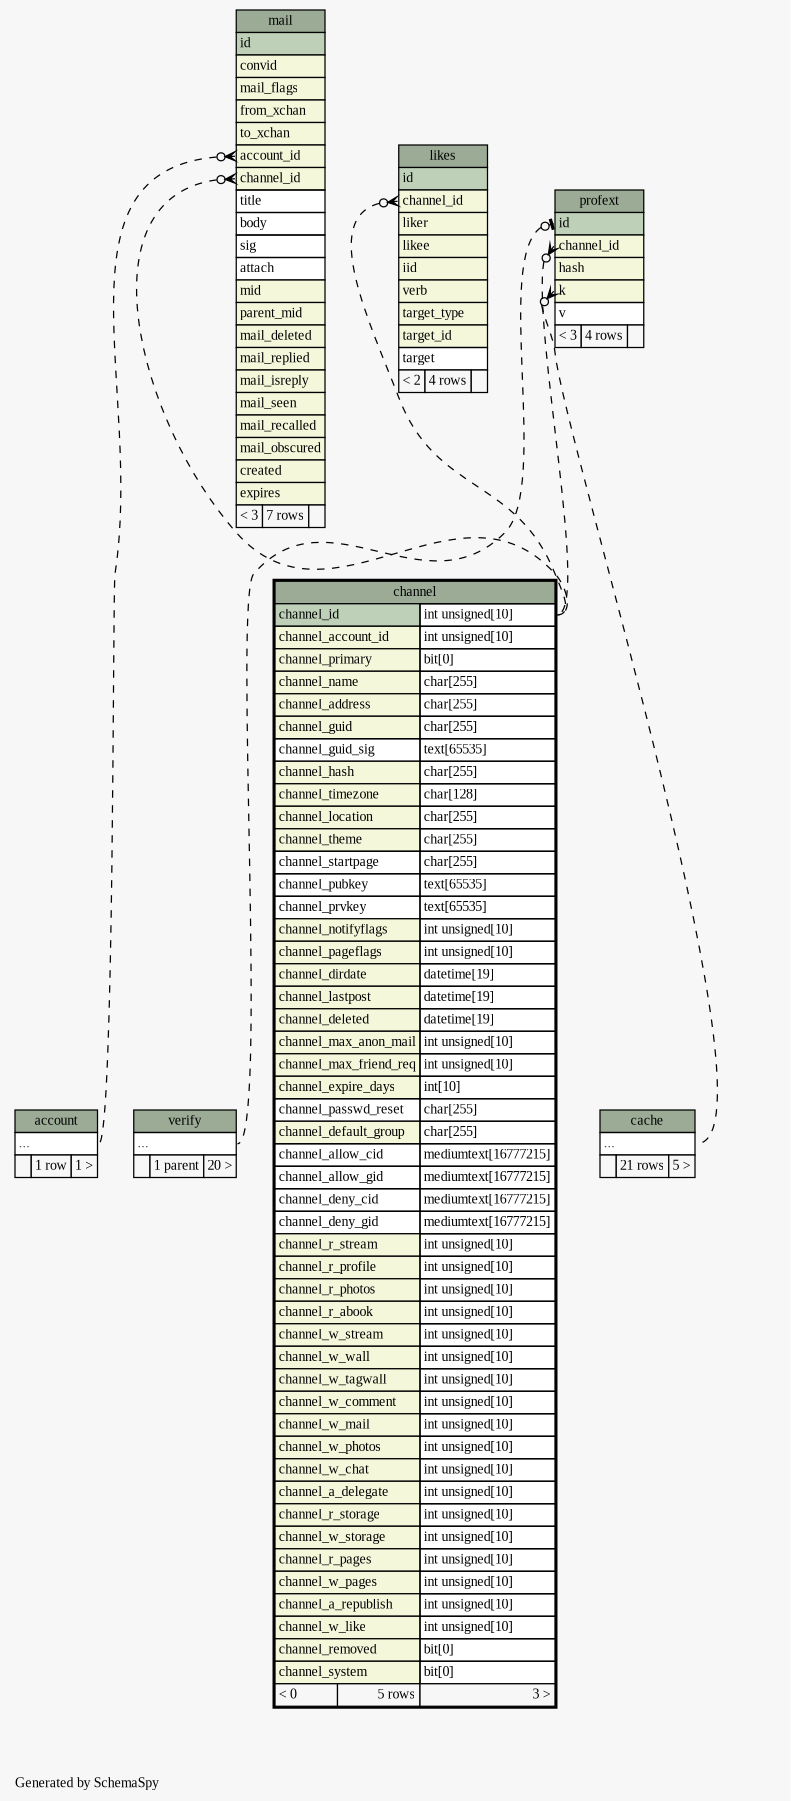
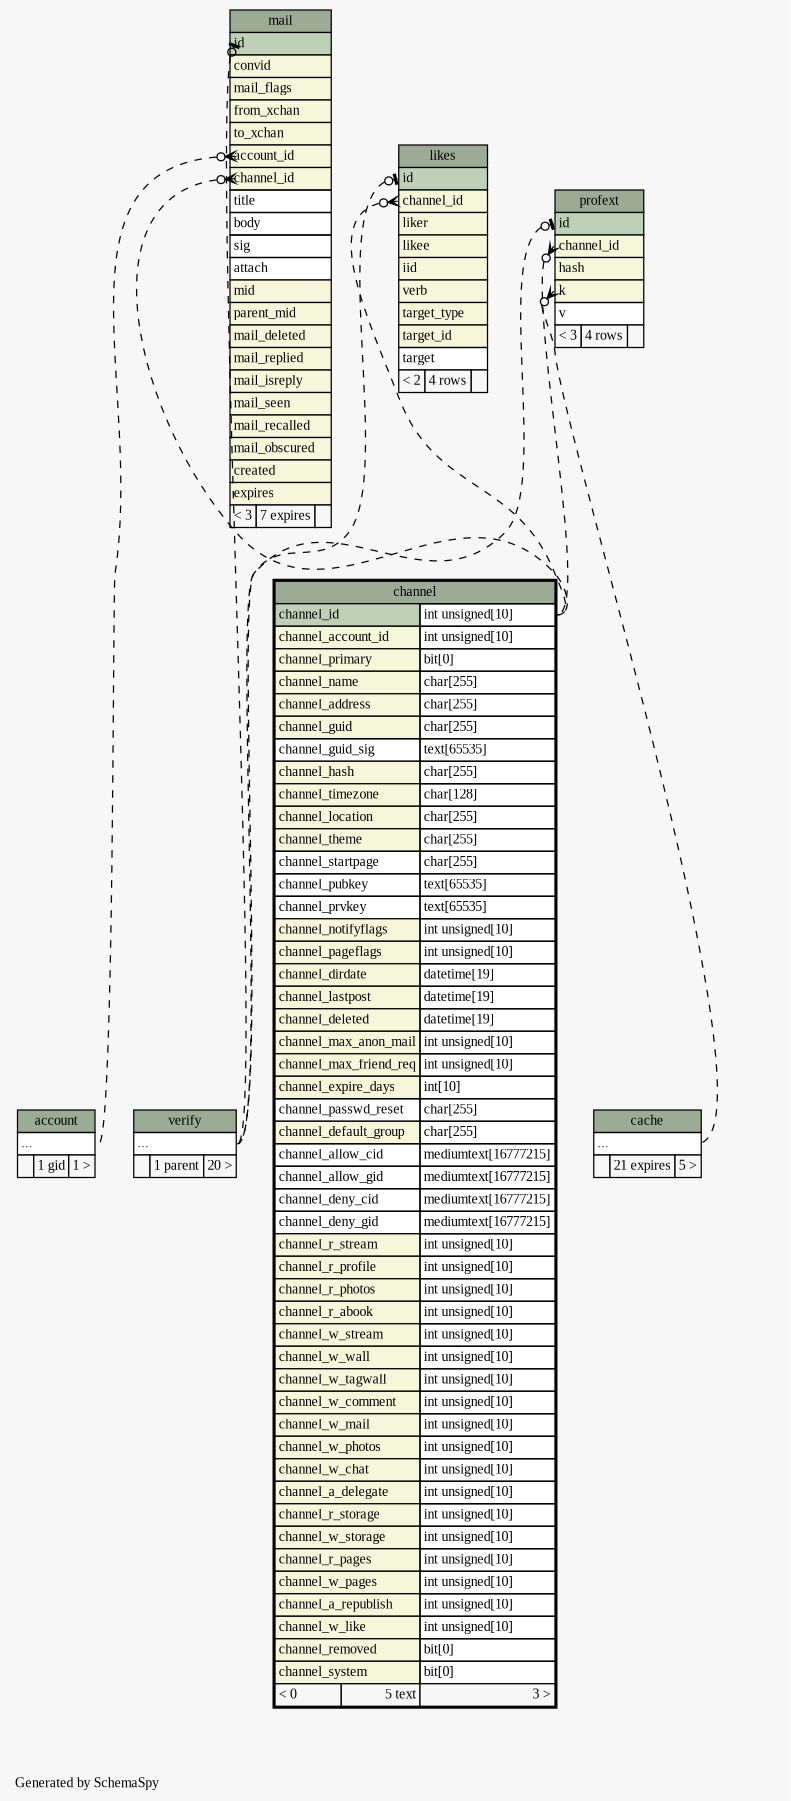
node "mail": text "7 rows" -> "7 expires"
edge "verify" -> "likes": added
edge "verify" -> "mail": added
node "account": text "1 row" -> "1 gid"
node "cache": text "21 rows" -> "21 expires"
node "channel": text "5 rows" -> "5 text"
